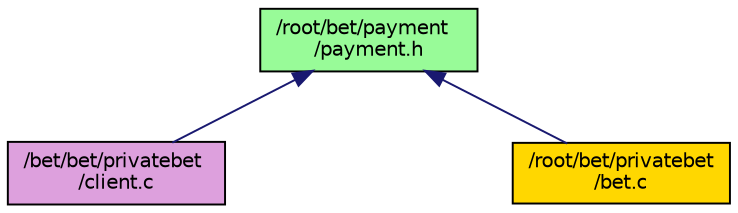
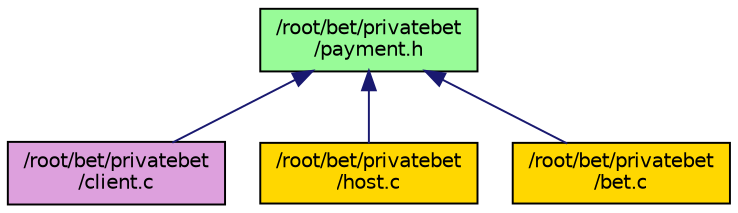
node "/root/bet/payment /payment.h": label "/root/bet/payment /payment.h" -> "/root/bet/privatebet /payment.h"
node "/bet/bet/privatebet /client.c": label "/bet/bet/privatebet /client.c" -> "/root/bet/privatebet /client.c"
node "/root/bet/privatebet /host.c": added
